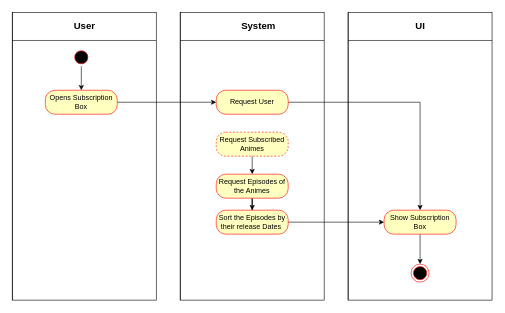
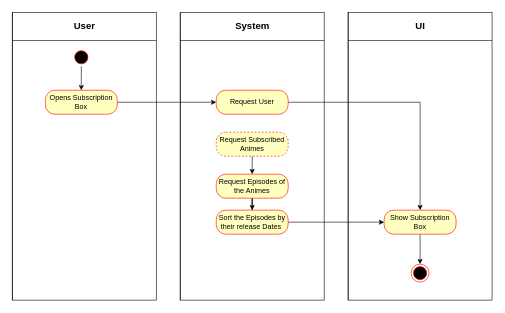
node "System": moved (258, 24) -> (252, 24)
